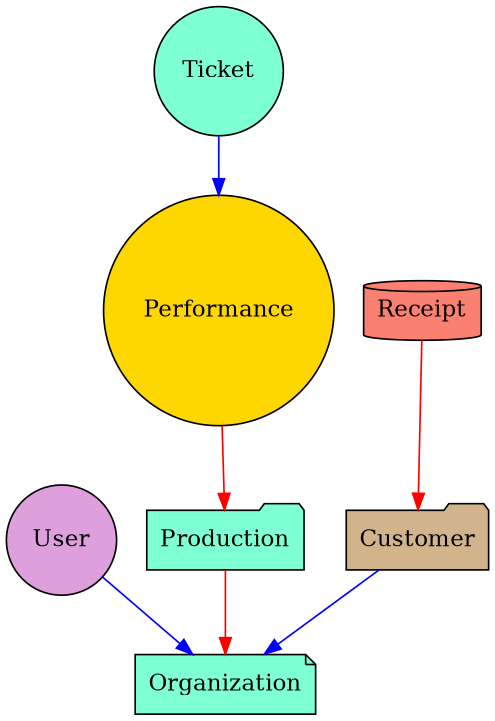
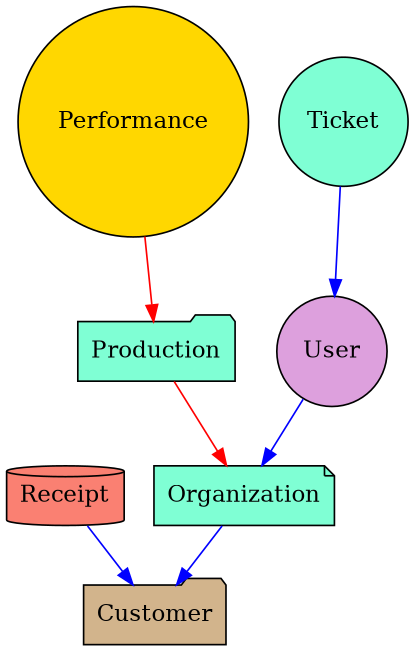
edge "Ticket" -> "Performance": now "Ticket" -> "User"
edge "Receipt" -> "Customer": color red -> blue
edge "Customer" -> "Organization": reversed
